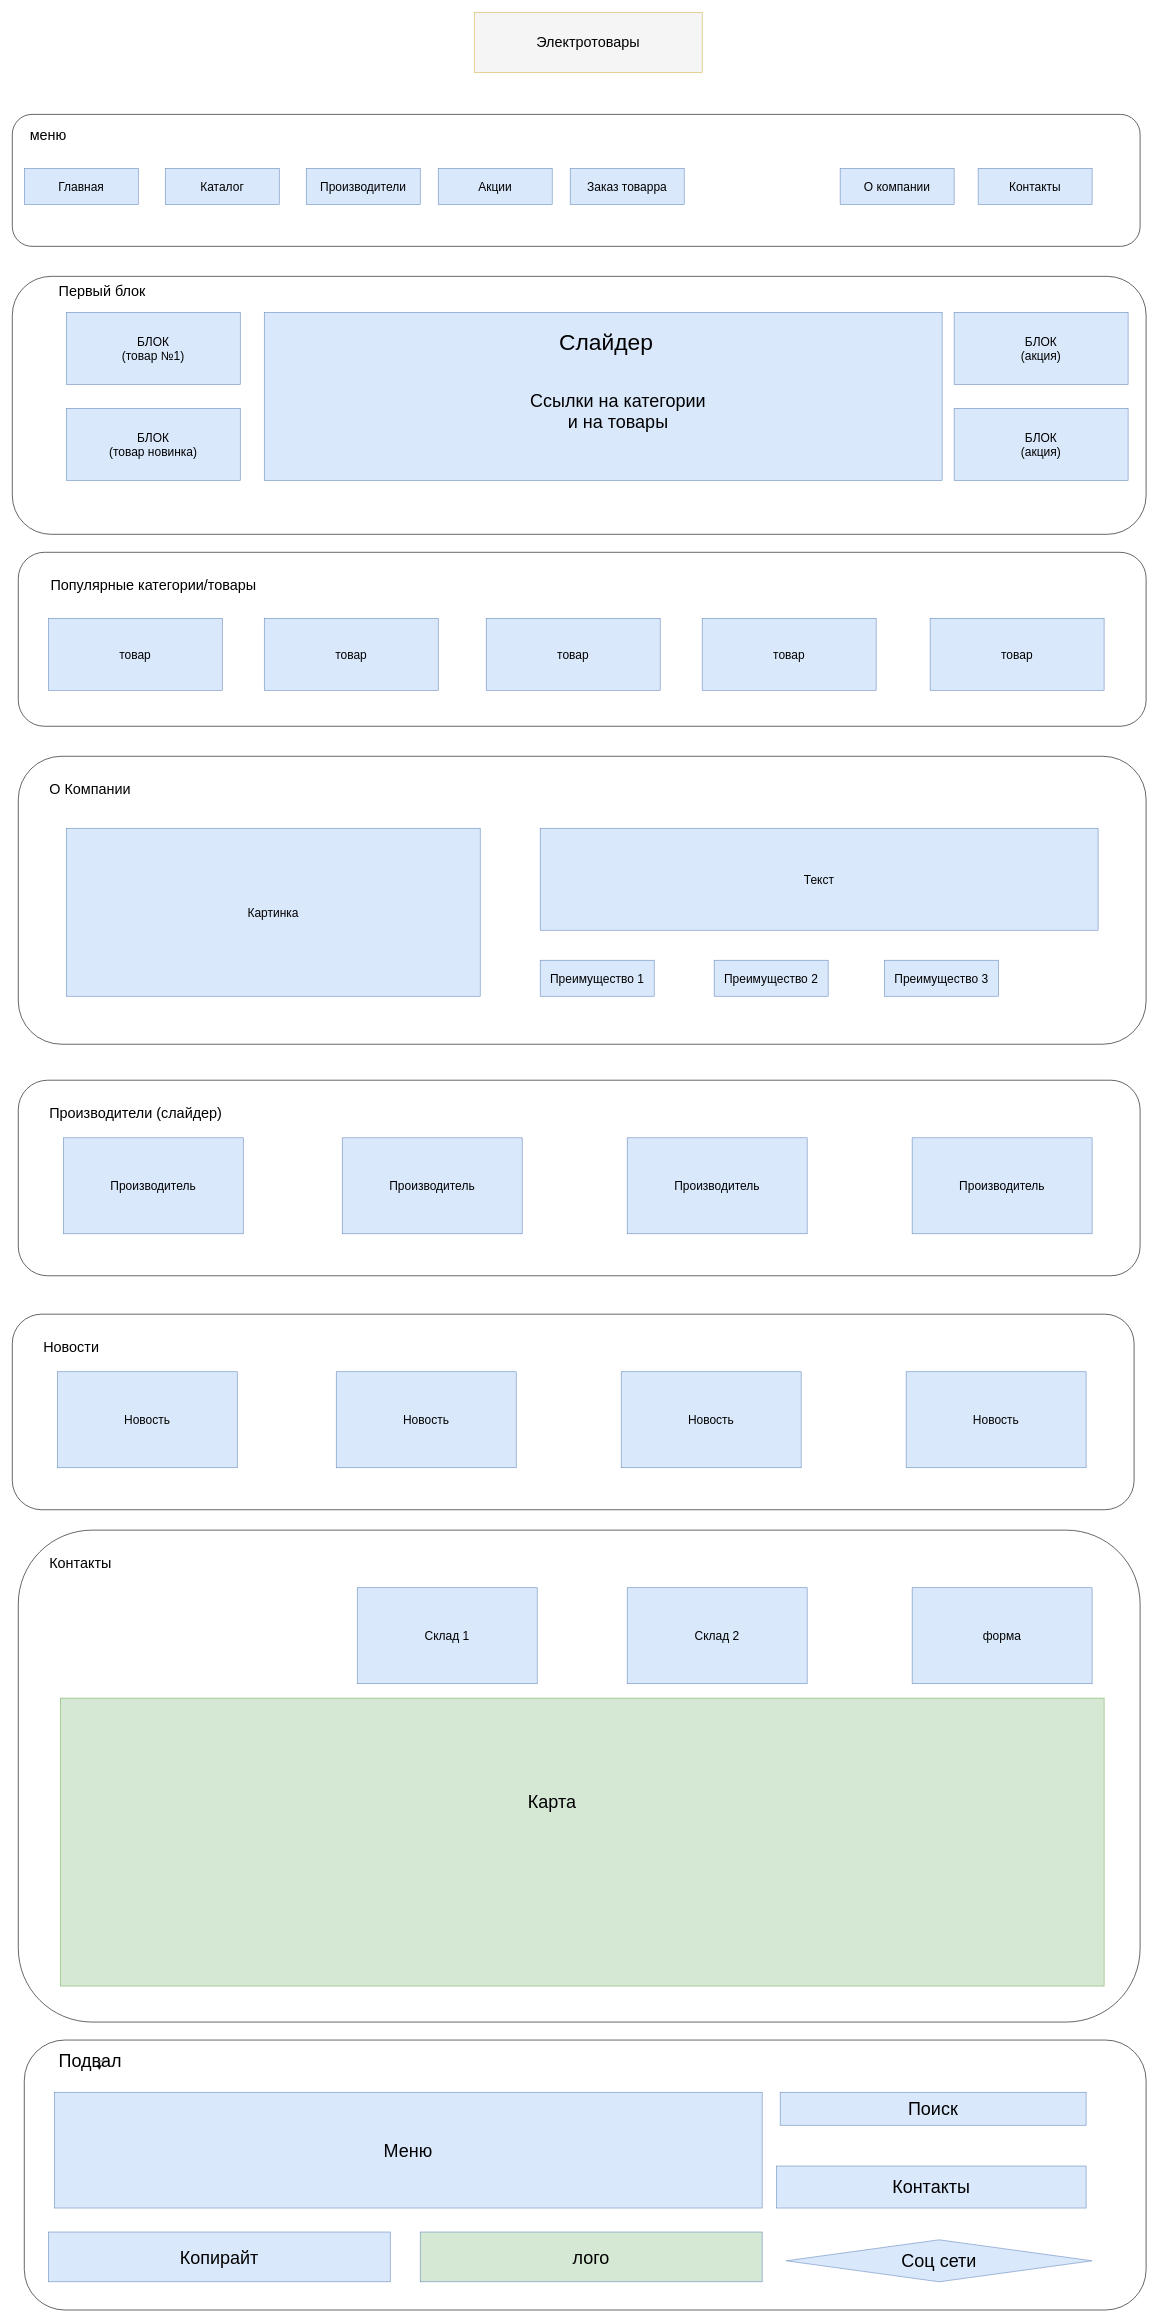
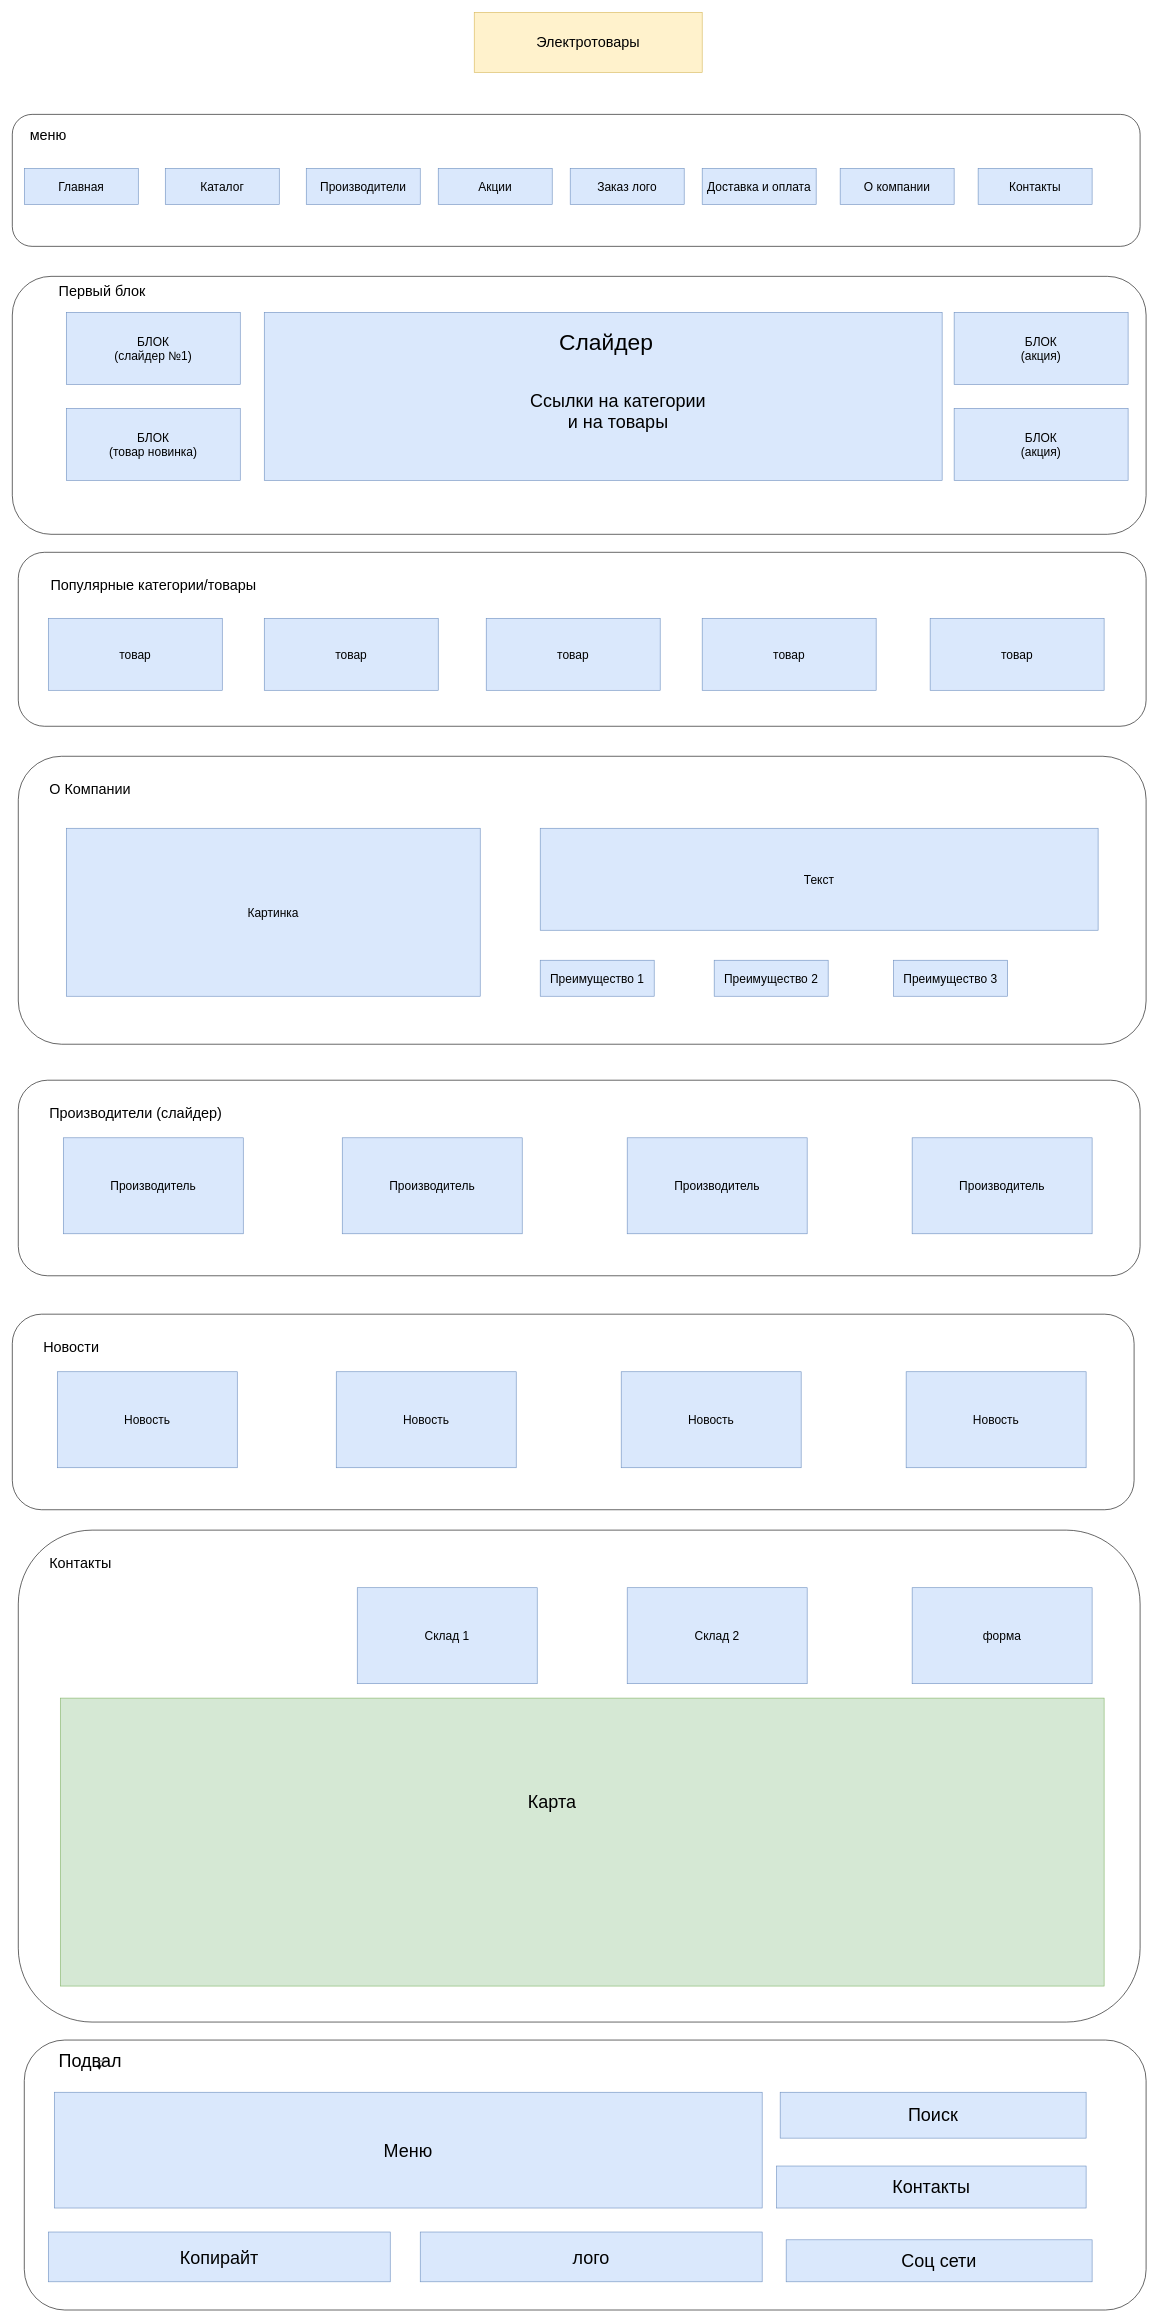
node "Электротовары": fillcolor #f5f5f5 -> #fff2cc
node "Заказ товарра": label "Заказ товарра" -> "Заказ лого"
node "Доставка и оплата": added
node "БЛОК (товар №1)": label "БЛОК (товар №1)" -> "БЛОК (слайдер №1)"
node "Преимущество 3": moved (942, 978) -> (951, 978)
node "Поиск": size 306x33 -> 306x46
node "лого": fillcolor #d5e8d4 -> #dae8fc
node "Соц сети": shape diamond -> rectangle
